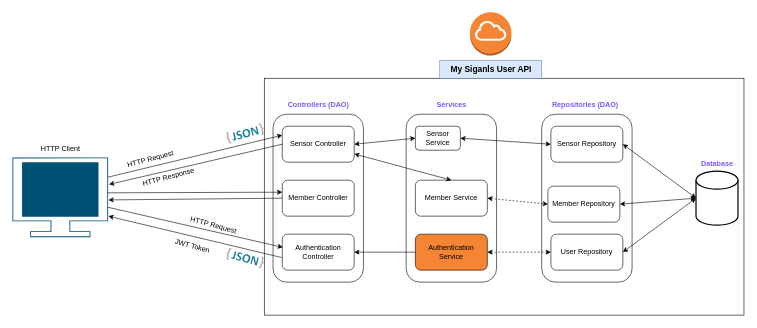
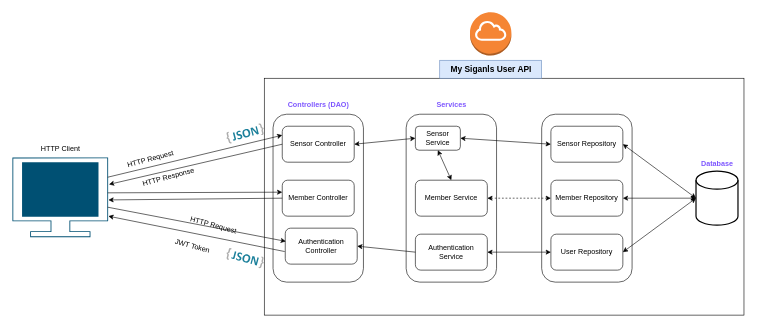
node "Repositories (DAO)": removed
edge "Sensor Controller" -- "Member Service": now "Sensor Service" -- "Member Service"
node "Member Repository": moved (584, 204) -> (587, 198)
node "Authentication Controller": moved (318, 252) -> (321, 246)
node "Authentication Service": fillcolor #f58534 -> #ffffff
edge "Authentication Service" -- "User Repository": style dashed -> solid
